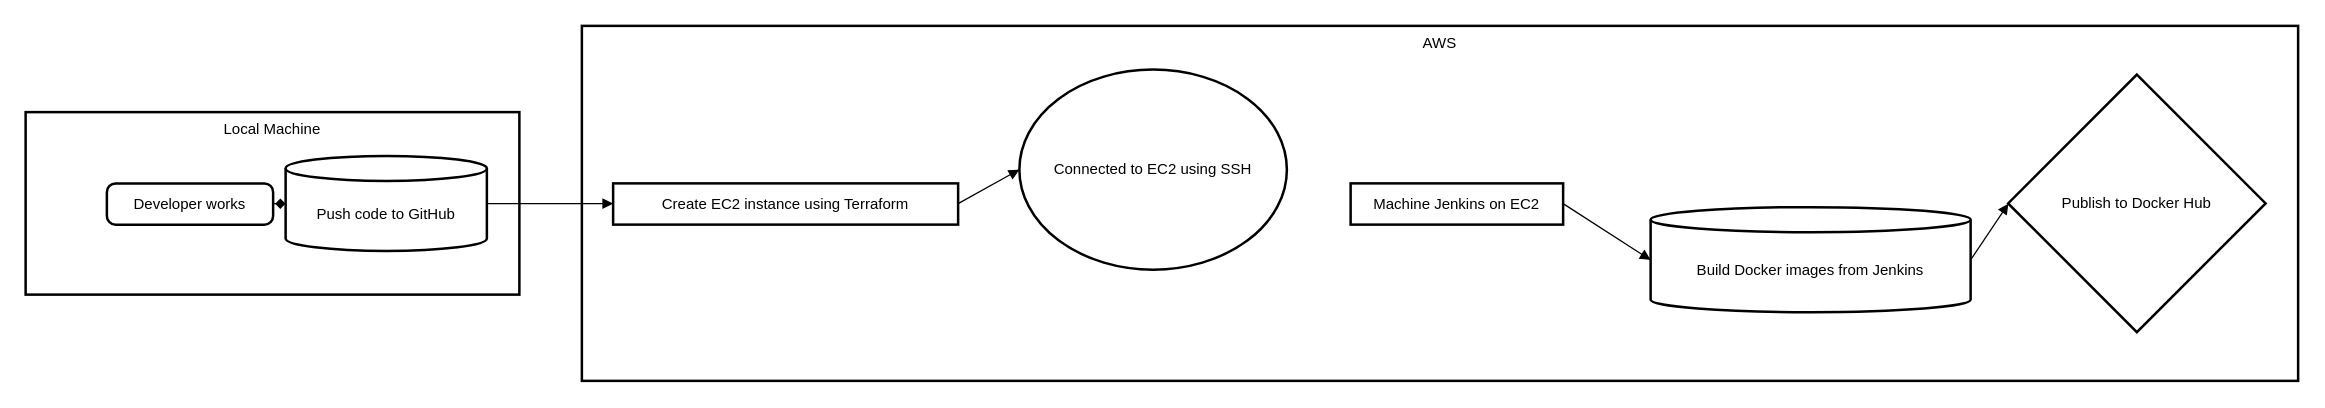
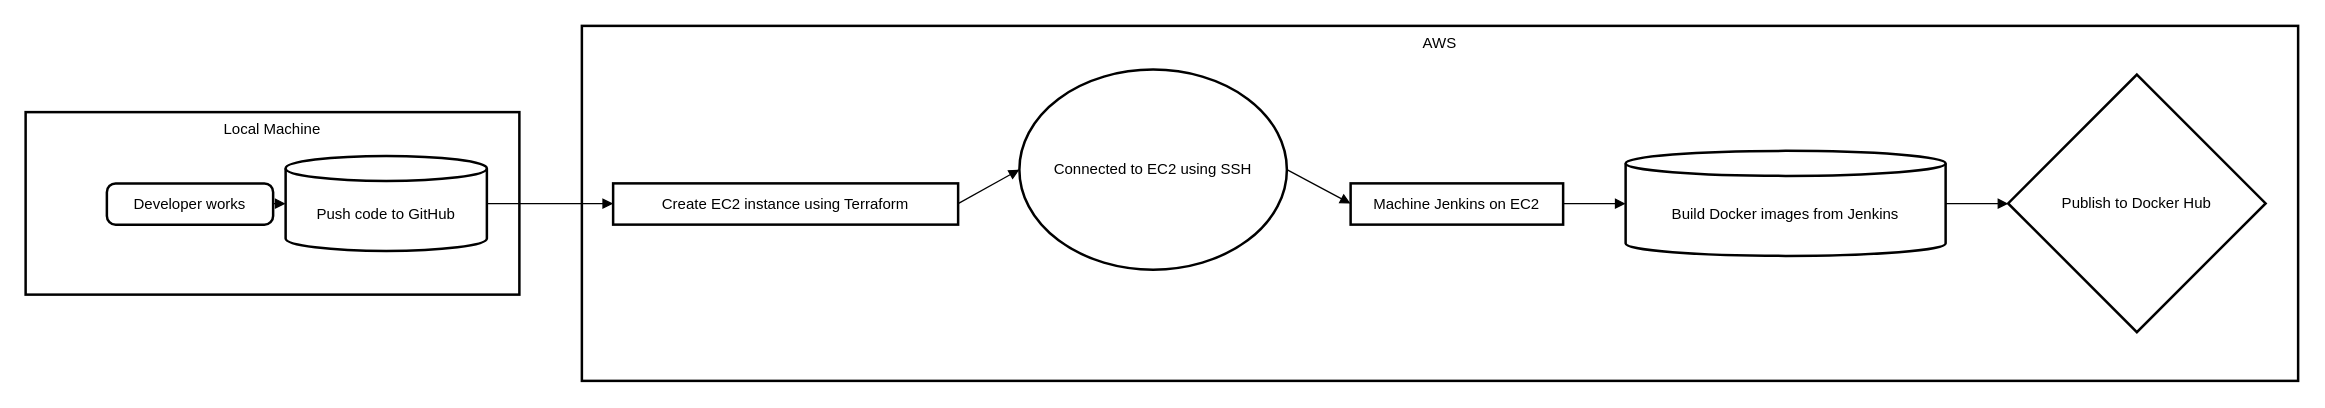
edge "Connected to EC2 using SSH" -> "Machine Jenkins on EC2": added
edge "Developer works" -> "Push code to GitHub": arrowhead diamond -> block
node "Build Docker images from Jenkins": moved (1811, 259) -> (1786, 203)
